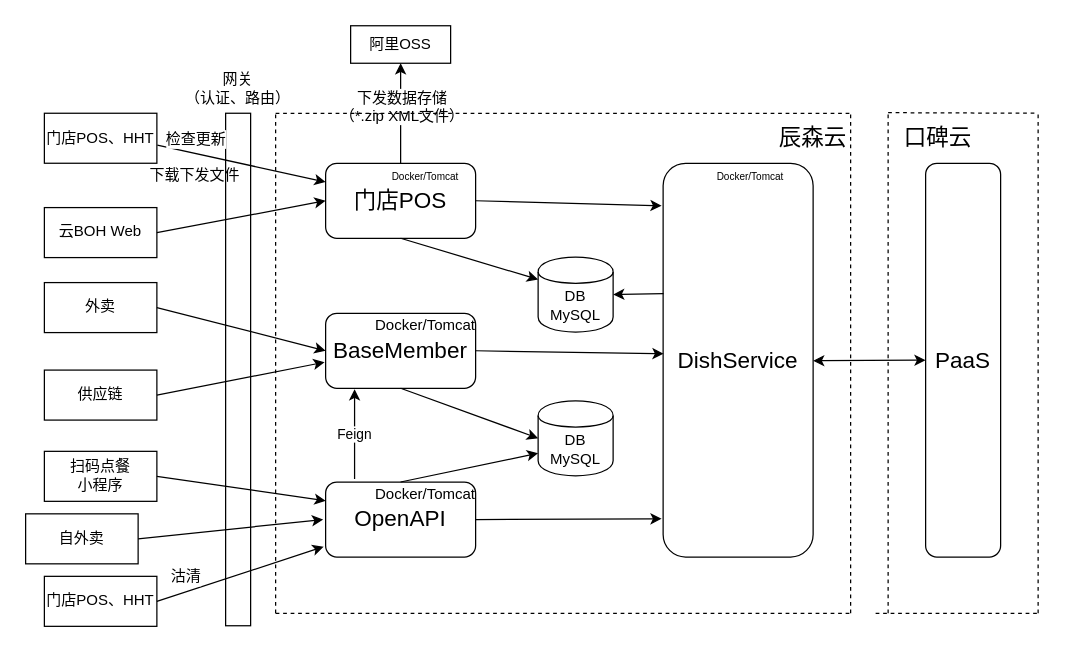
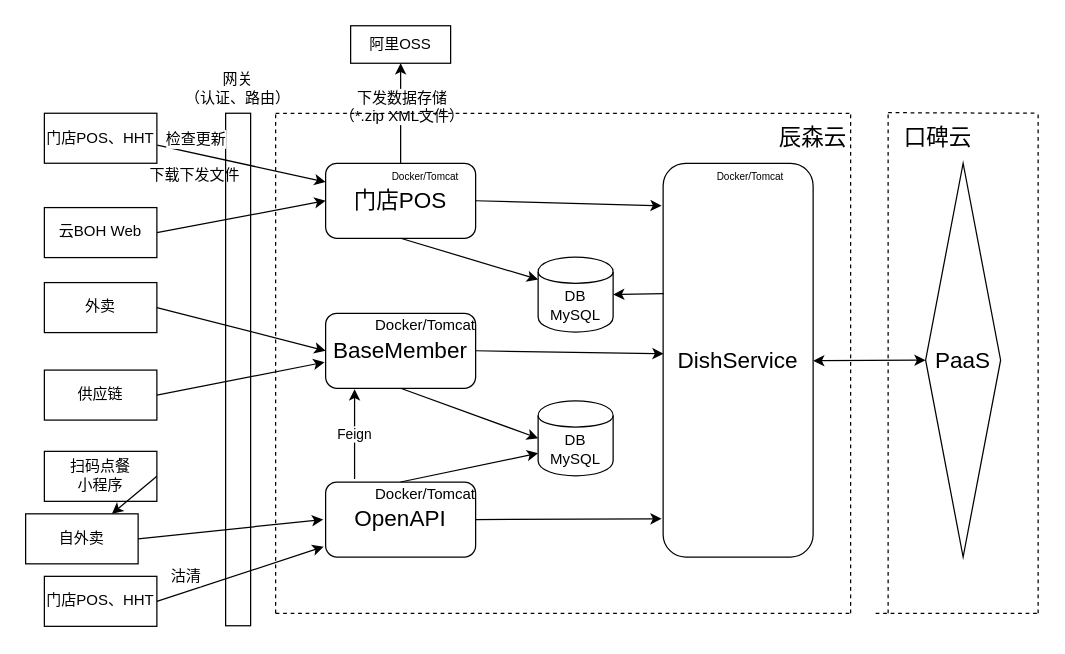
node "PaaS": shape rounded rectangle -> diamond
edge "扫码点餐 小程序" -> "OpenAPI": now "扫码点餐 小程序" -> "自外卖"
